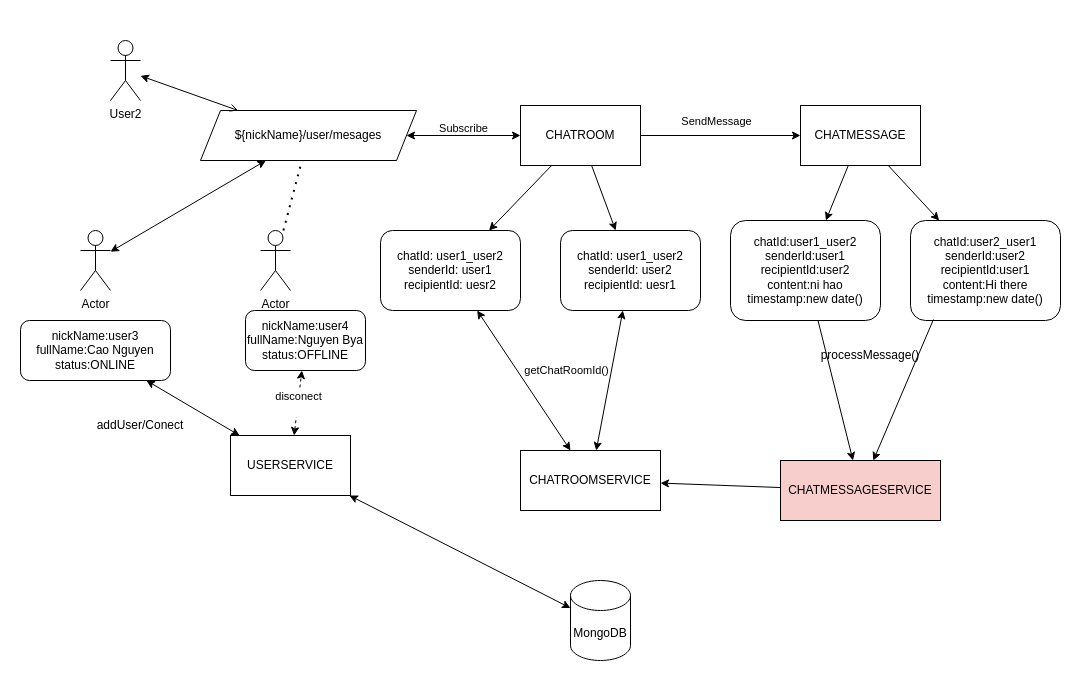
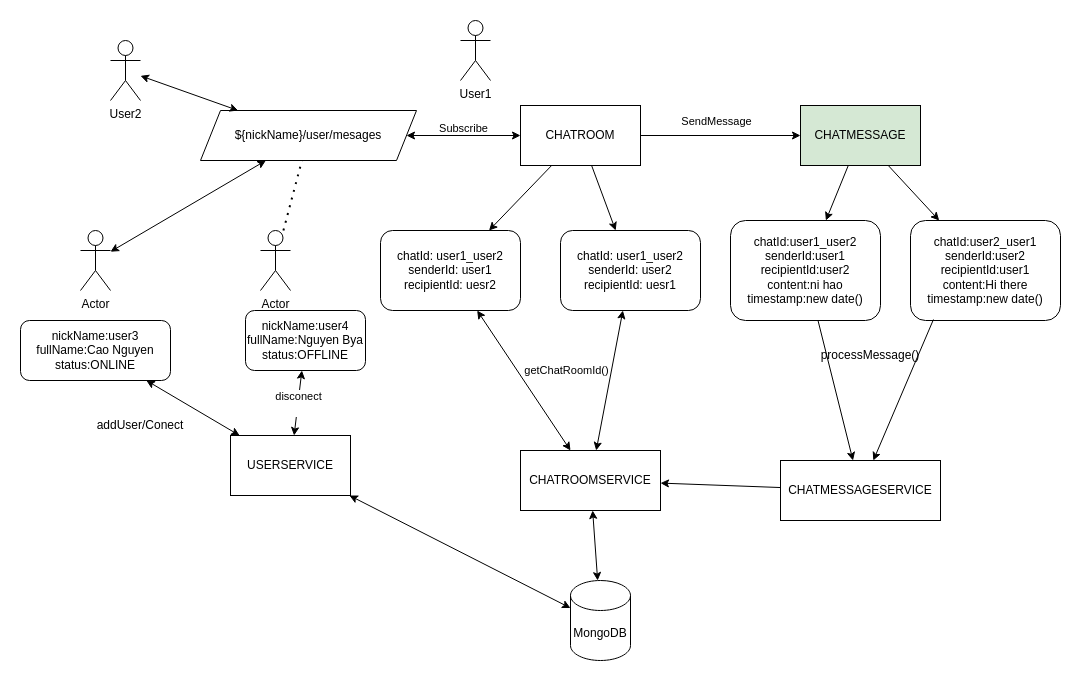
node "User1": added
edge "User2" -- "${nickName}/user/mesages": arrowhead open -> classic
node "CHATMESSAGE": fillcolor #ffffff -> #d5e8d4
edge "nickName:user4 fullName:Nguyen Bya status:OFFLINE" -- "USERSERVICE": style dashed -> solid
node "CHATMESSAGESERVICE": fillcolor #f8cecc -> #ffffff
edge "CHATROOMSERVICE" -- "MongoDB": added
